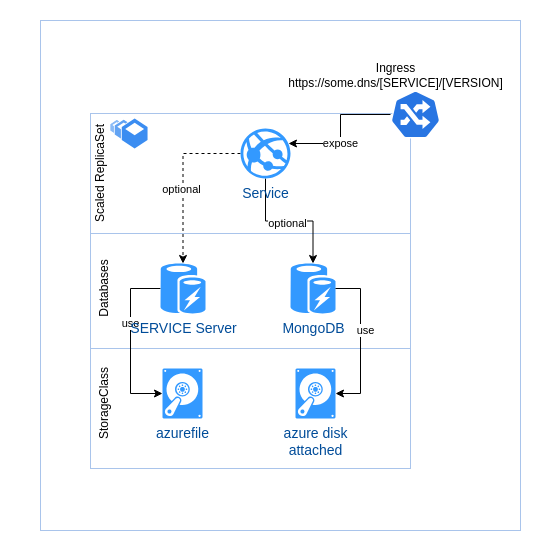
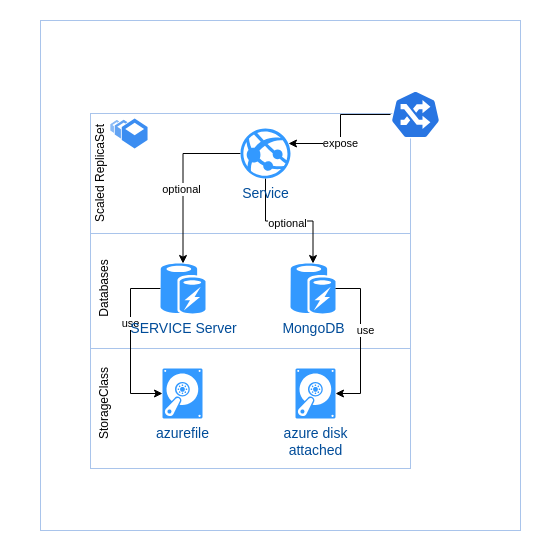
node "Ingress https://some.dns/[SERVICE]/[VERSION]": removed
edge "Service" -> "SERVICE Server": style dashed -> solid
